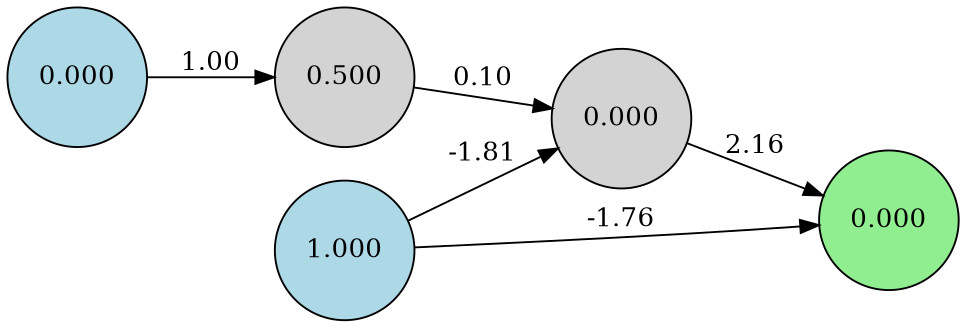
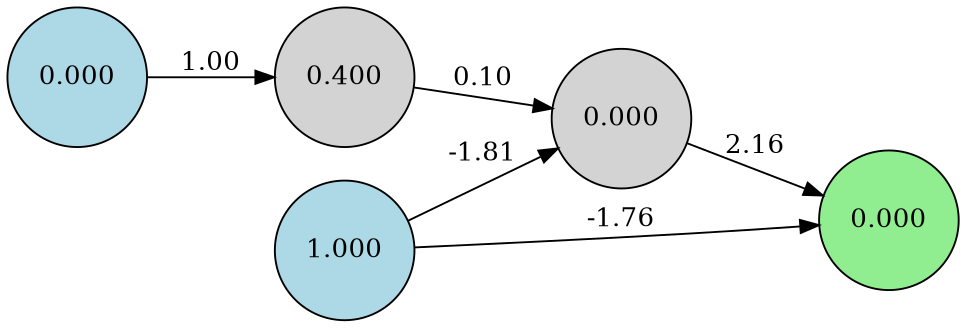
node "0.500": label "0.500" -> "0.400"
